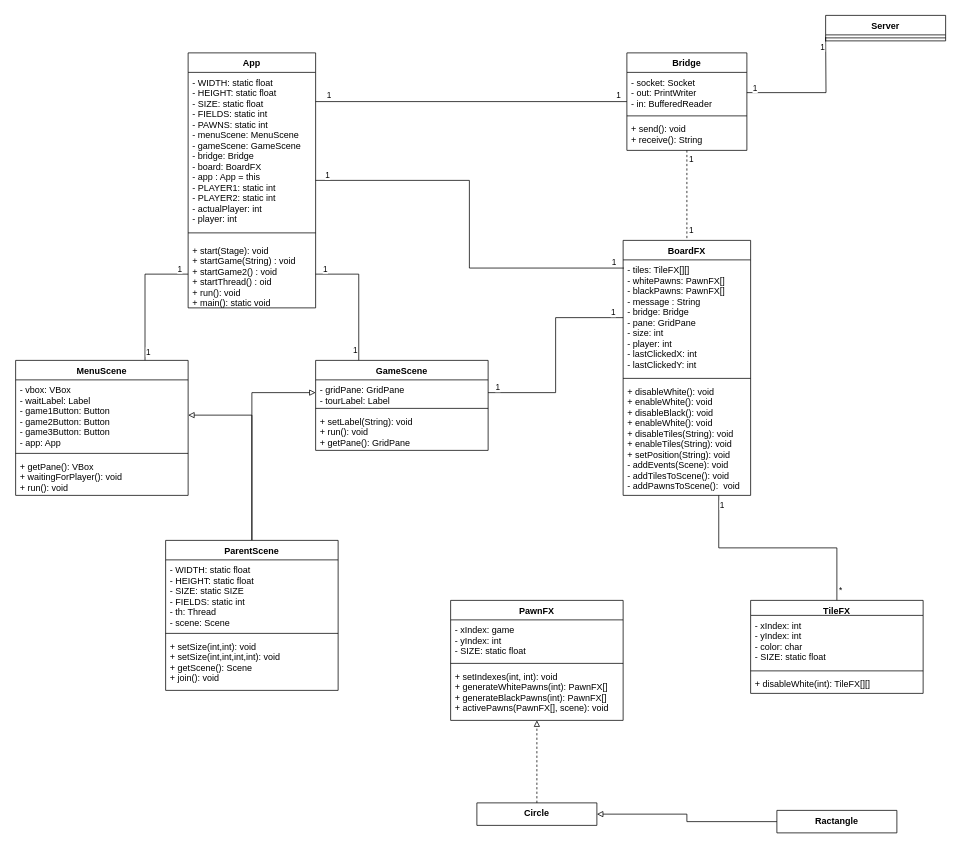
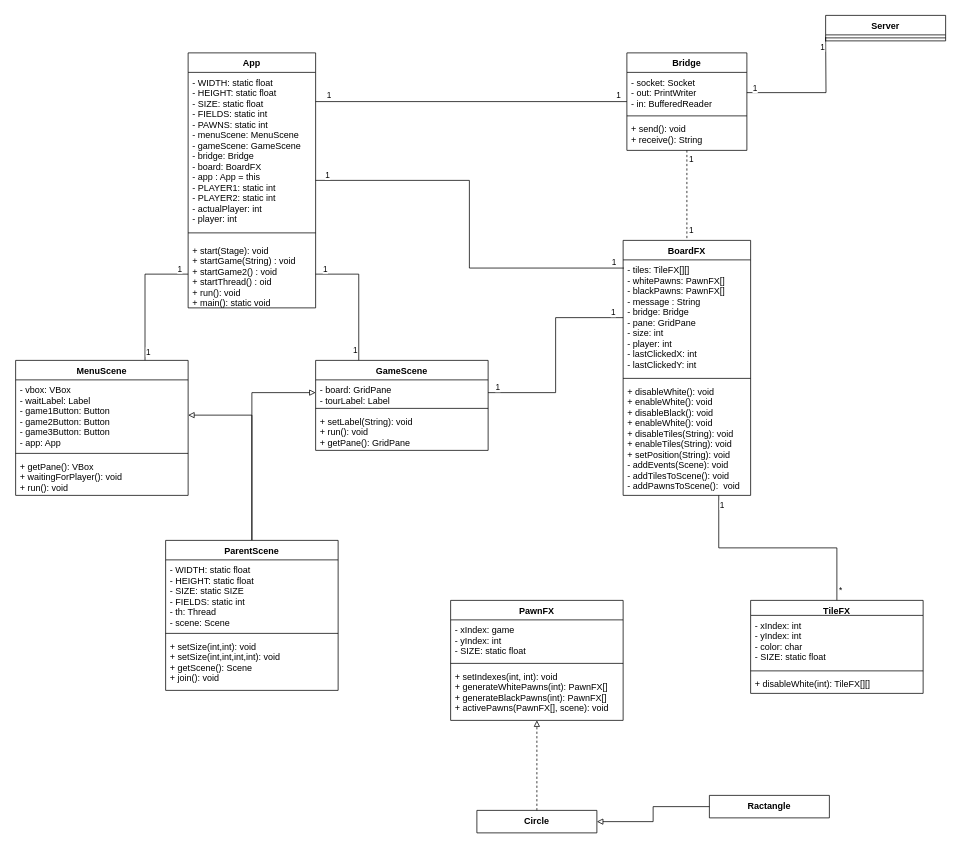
node "- gridPane: GridPane - tourLabel: Label": label "- gridPane: GridPane - tourLabel: Label" -> "- board: GridPane - tourLabel: Label"
node "Circle": moved (537, 814) -> (537, 822)
node "Ractangle": moved (837, 822) -> (769, 807)
